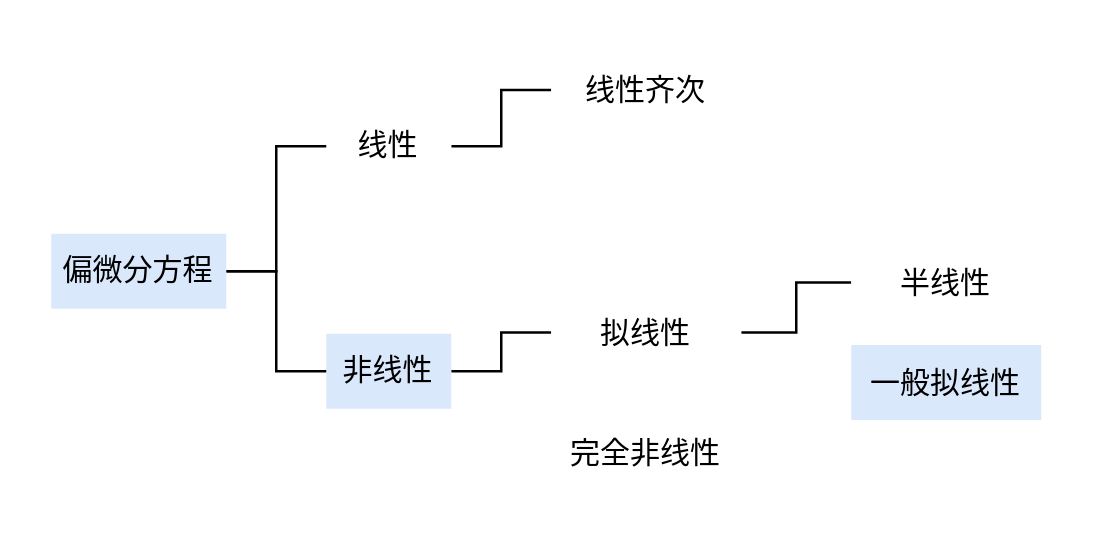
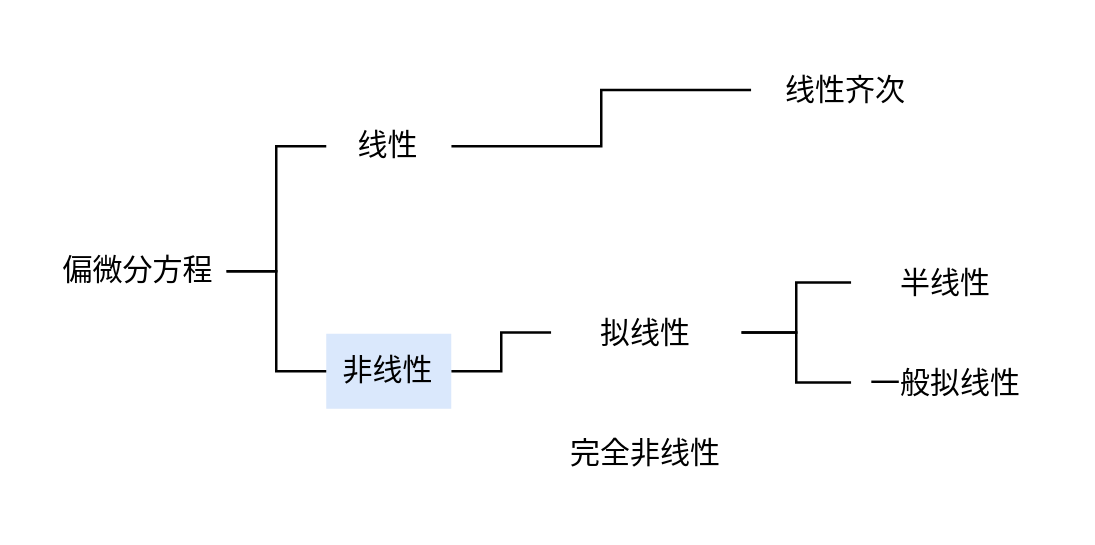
node "线性齐次": moved (646, 90) -> (846, 90)
node "偏微分方程": fillcolor #dae8fc -> #ffffff
edge "拟线性" -- "一般拟线性": added
node "一般拟线性": fillcolor #dae8fc -> #ffffff
